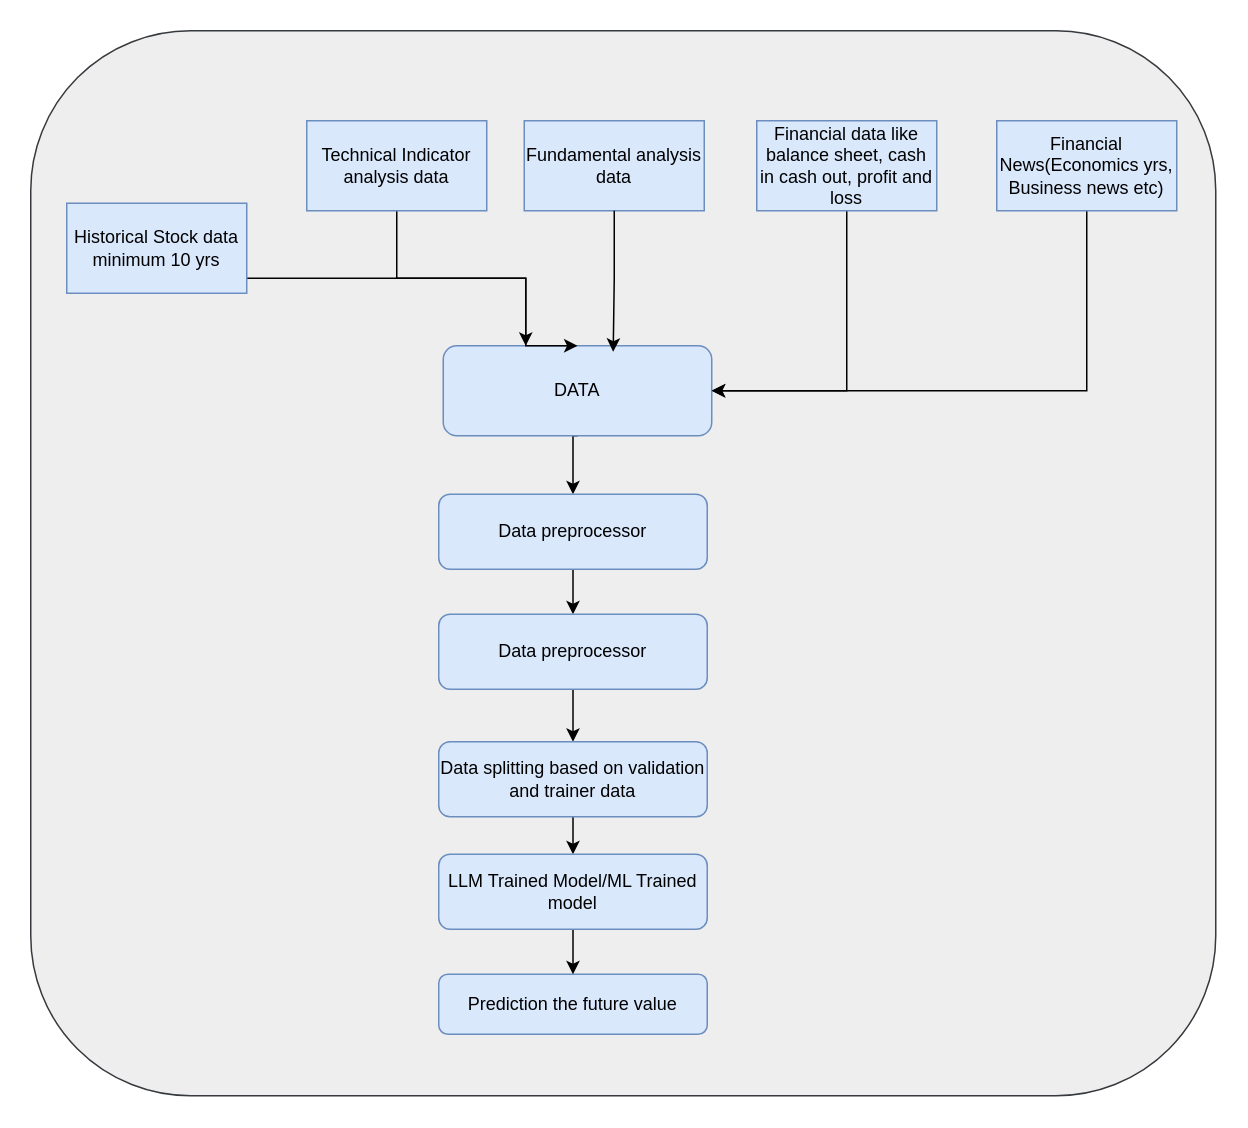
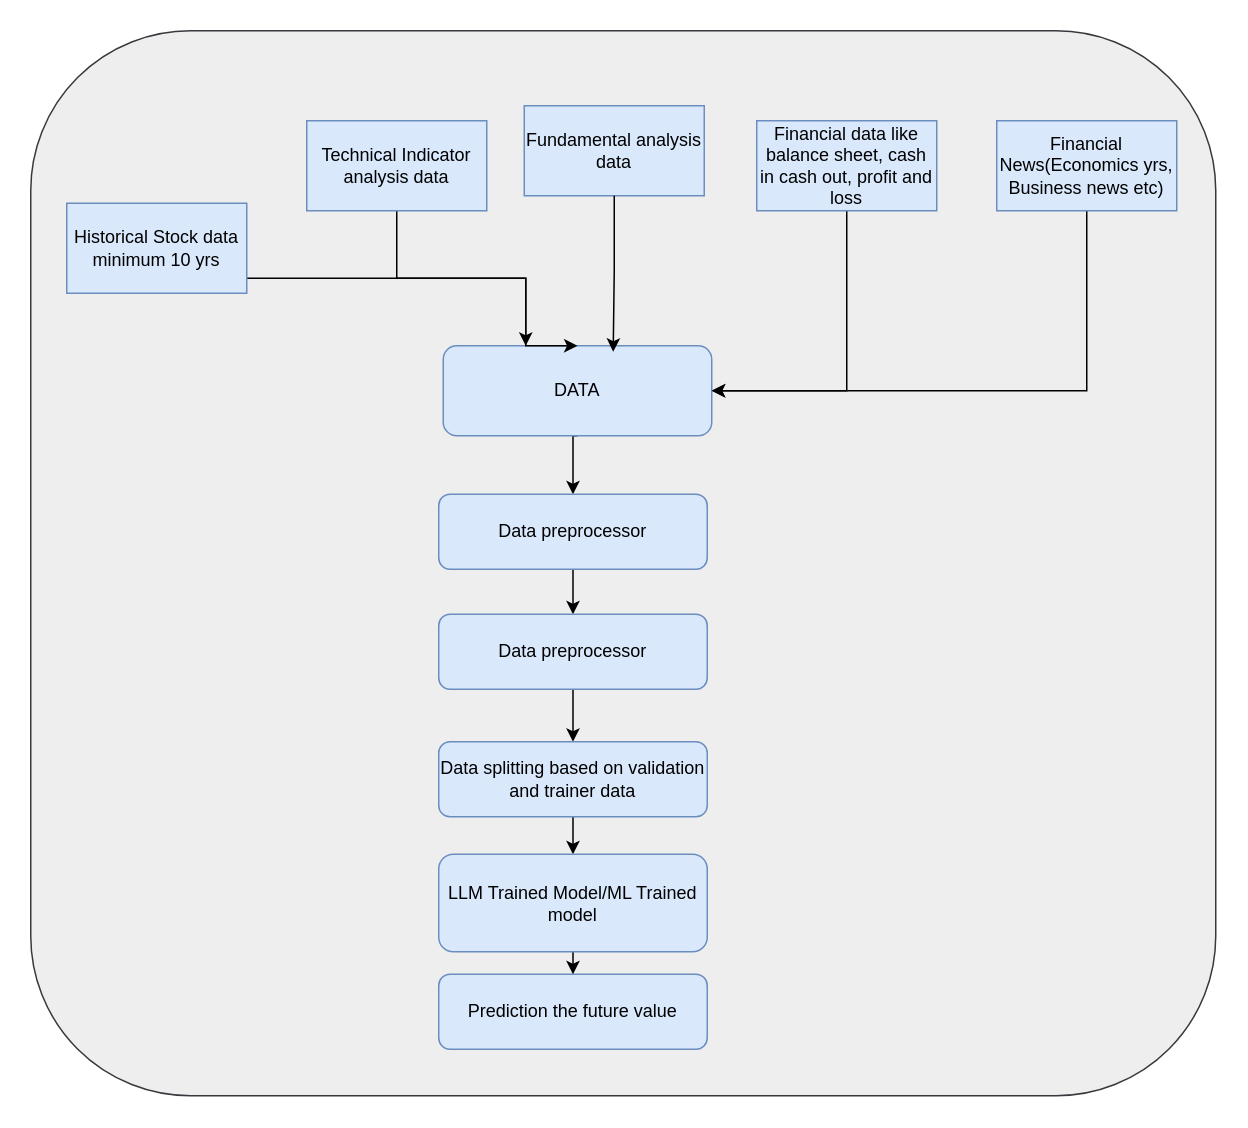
node "Fundamental analysis data": moved (614, 166) -> (614, 151)
node "LLM Trained Model/ML Trained model": size 269x75 -> 269x98
node "Prediction the future value": size 269x60 -> 269x75
